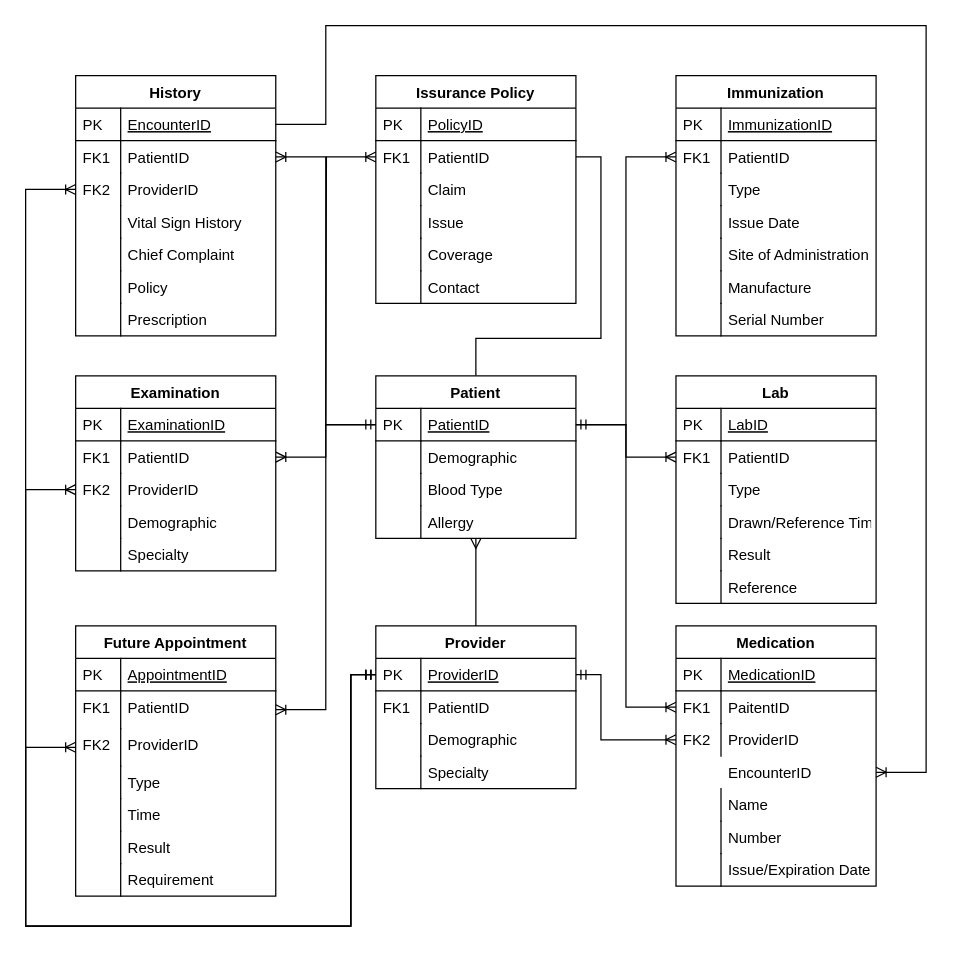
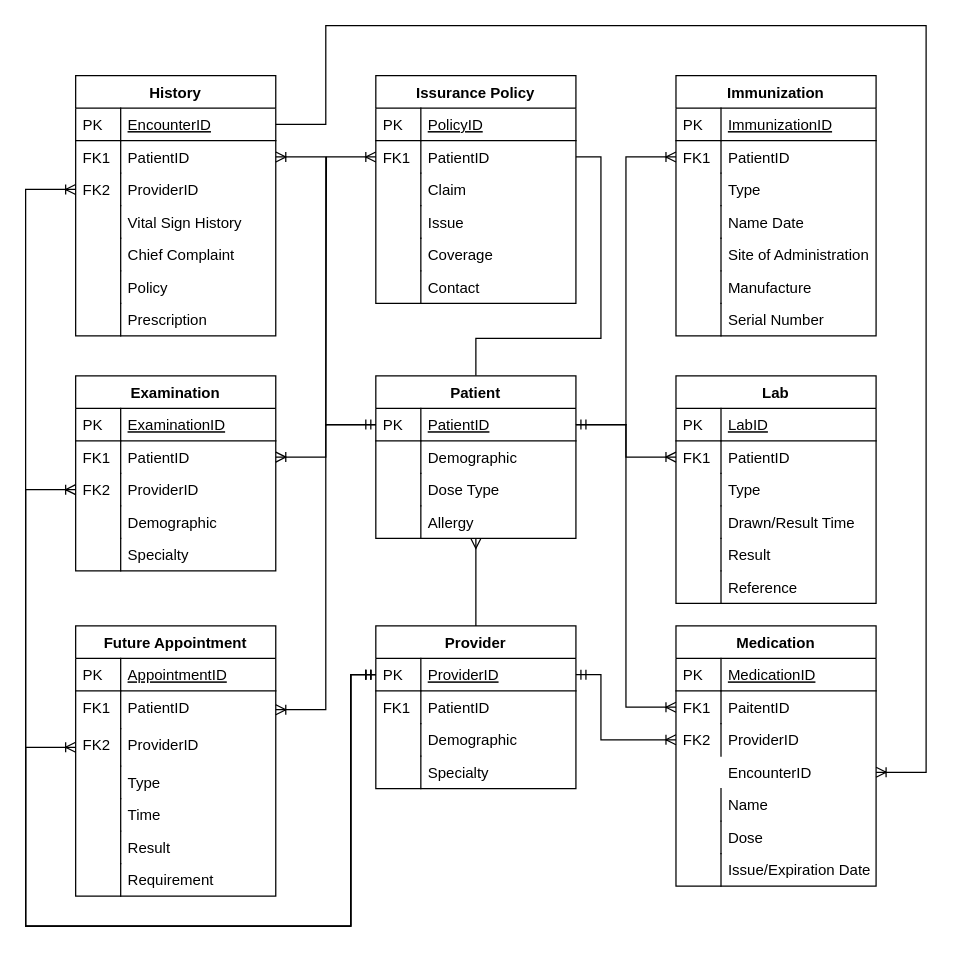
node "Issue Date": label "Issue Date" -> "Name Date"
node "Blood Type": label "Blood Type" -> "Dose Type"
node "Drawn/Reference Time": label "Drawn/Reference Time" -> "Drawn/Result Time"
node "Number": label "Number" -> "Dose"
